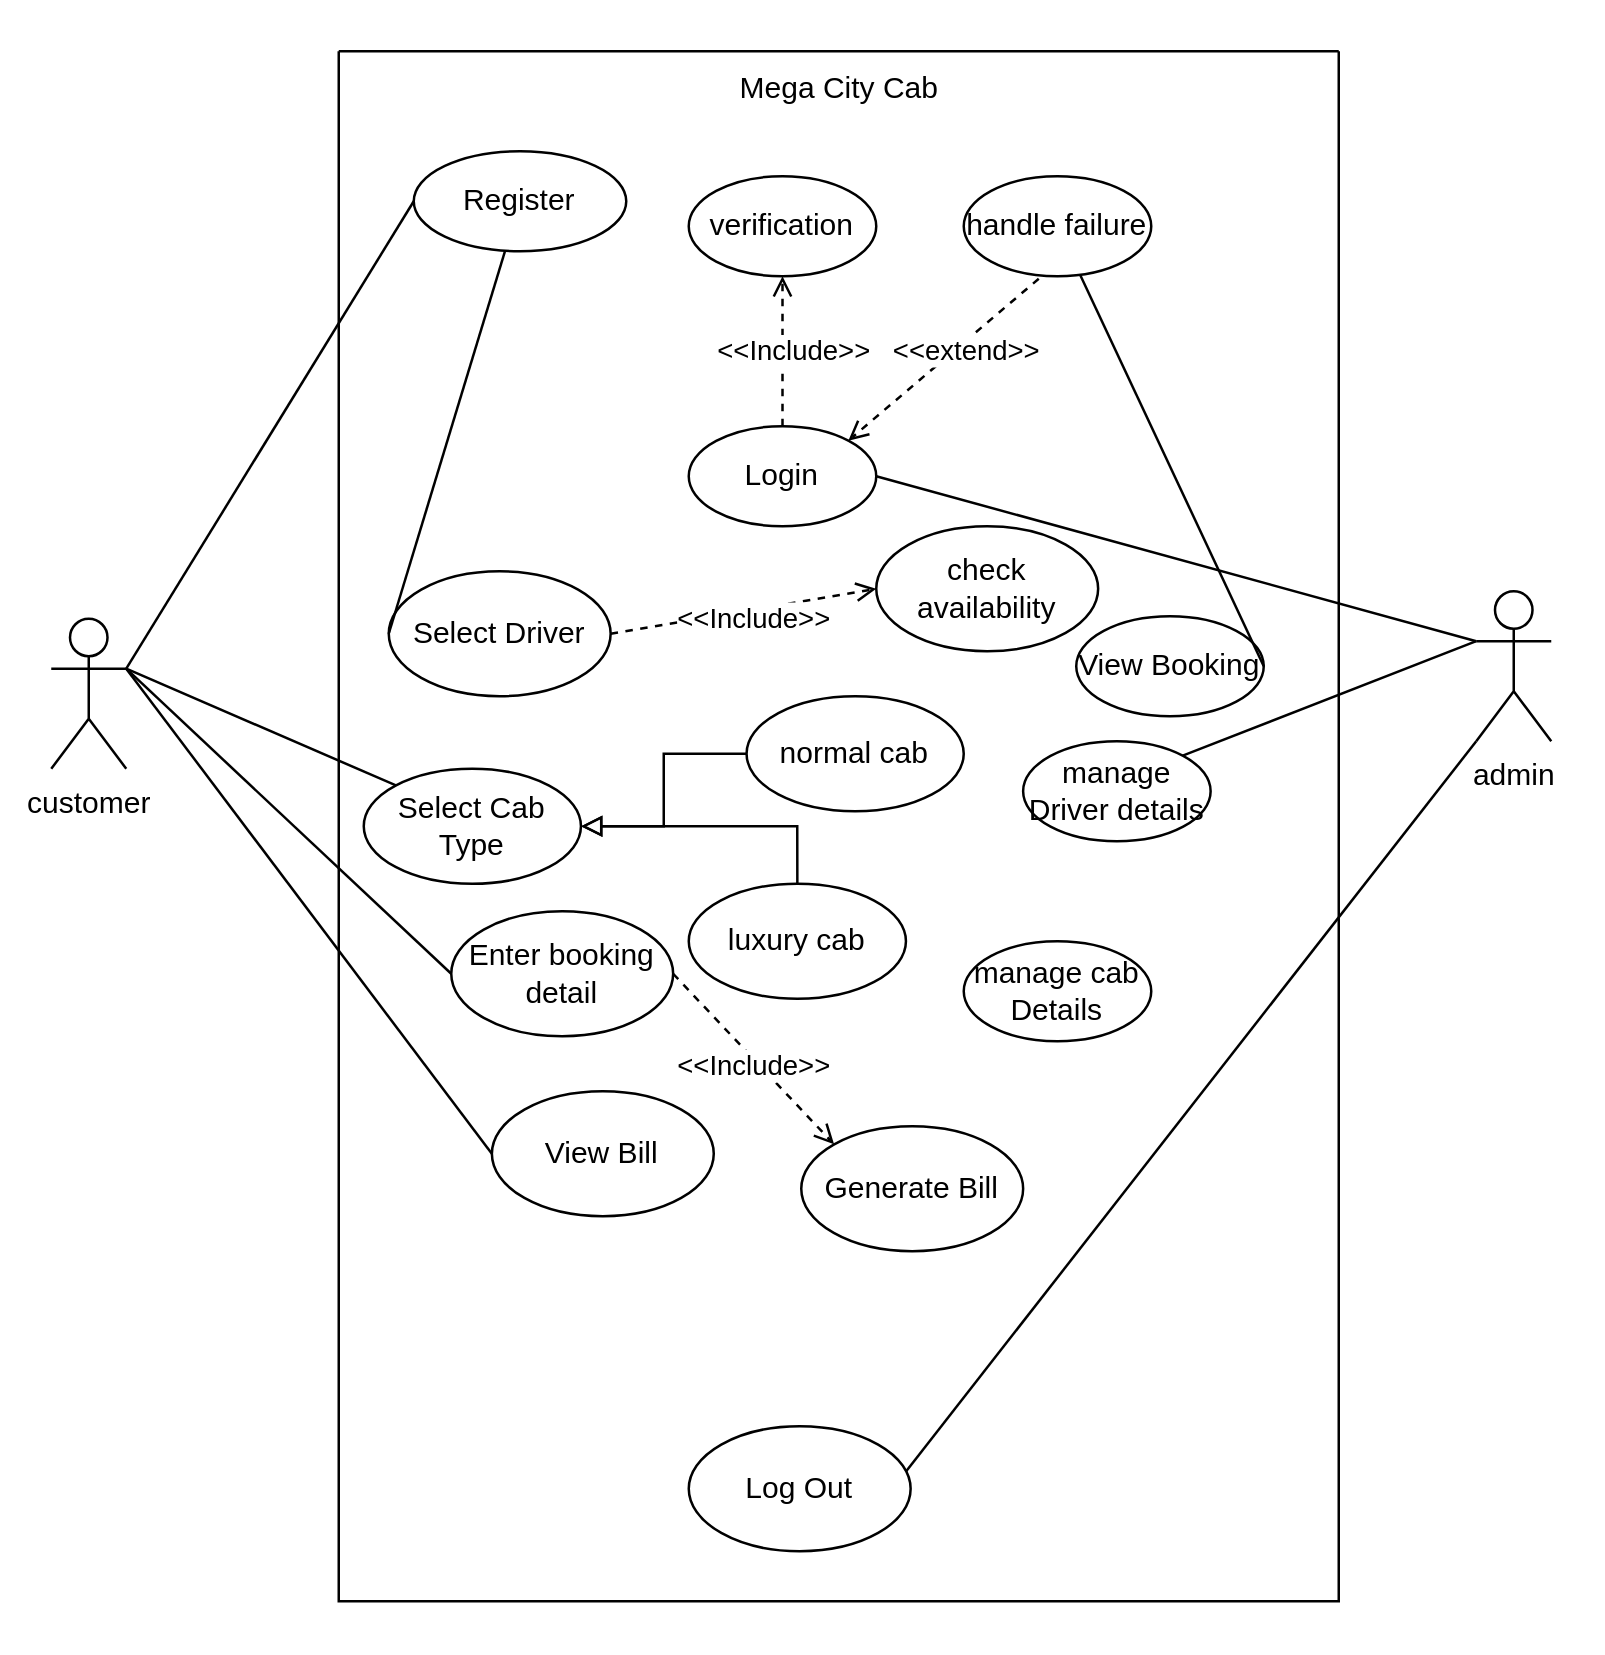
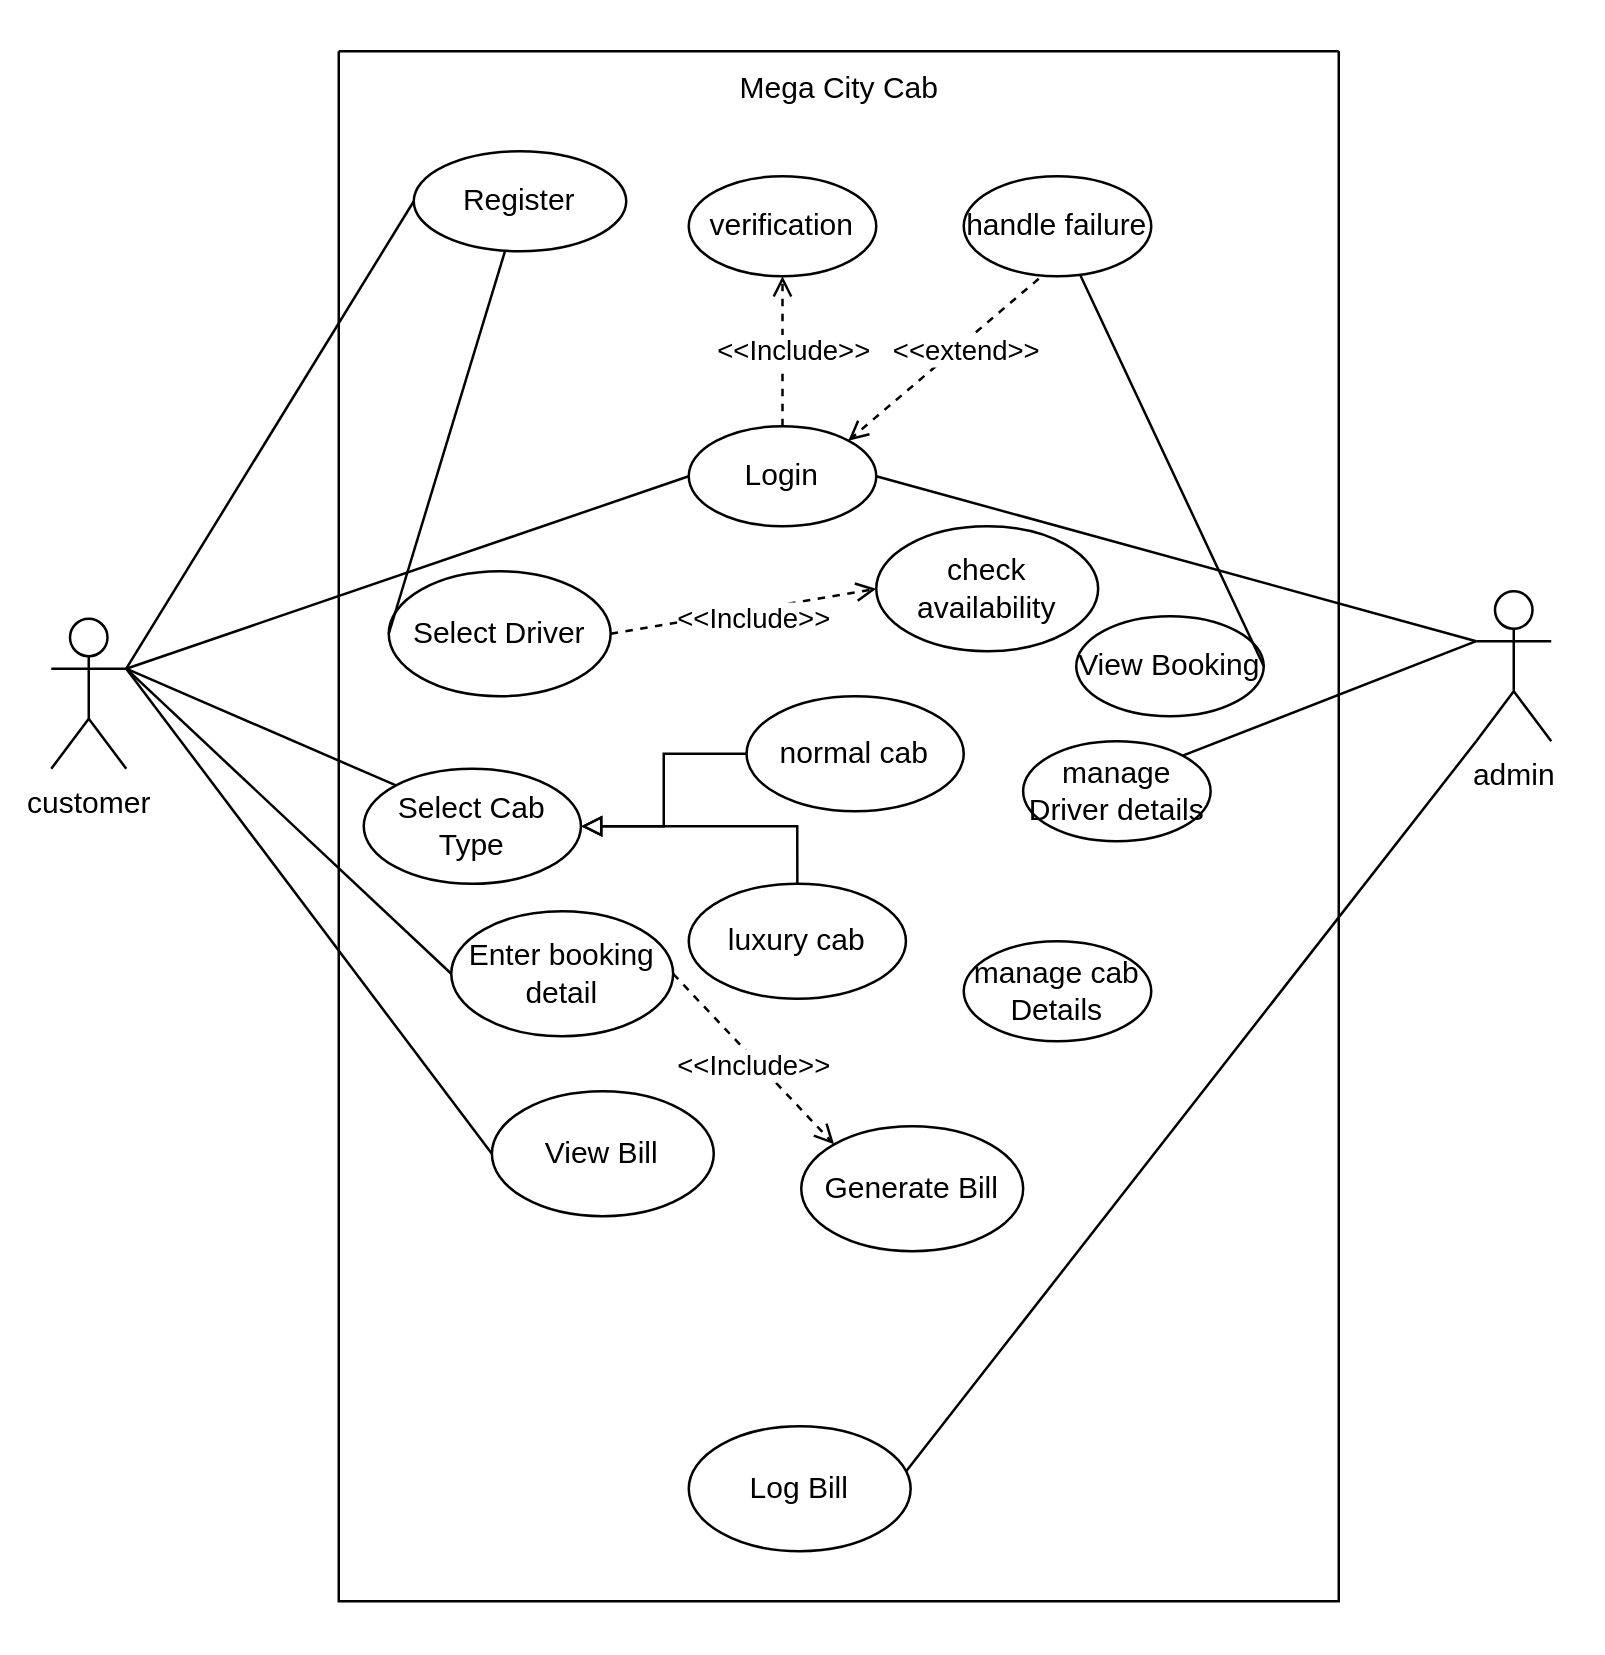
edge "Login" -- "customer": added
node "Log Out": label "Log Out" -> "Log Bill"
